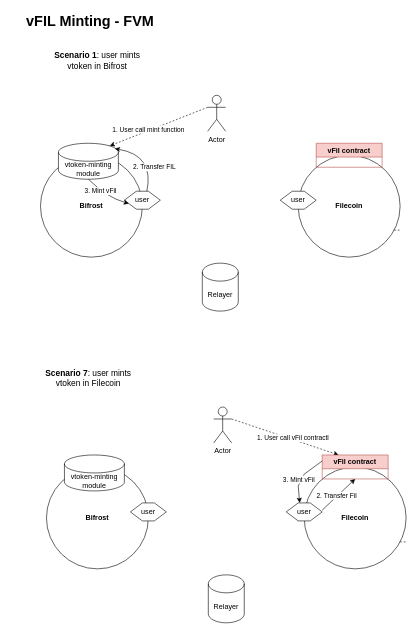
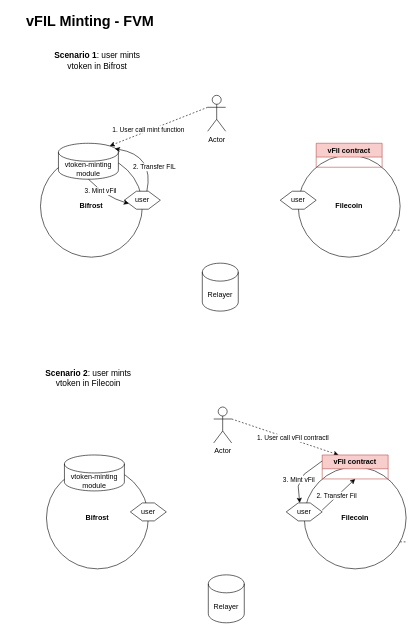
node "Scenario 7: user mints vtoken in Filecoin": label "Scenario 7: user mints vtoken in Filecoin" -> "Scenario 2: user mints vtoken in Filecoin"
